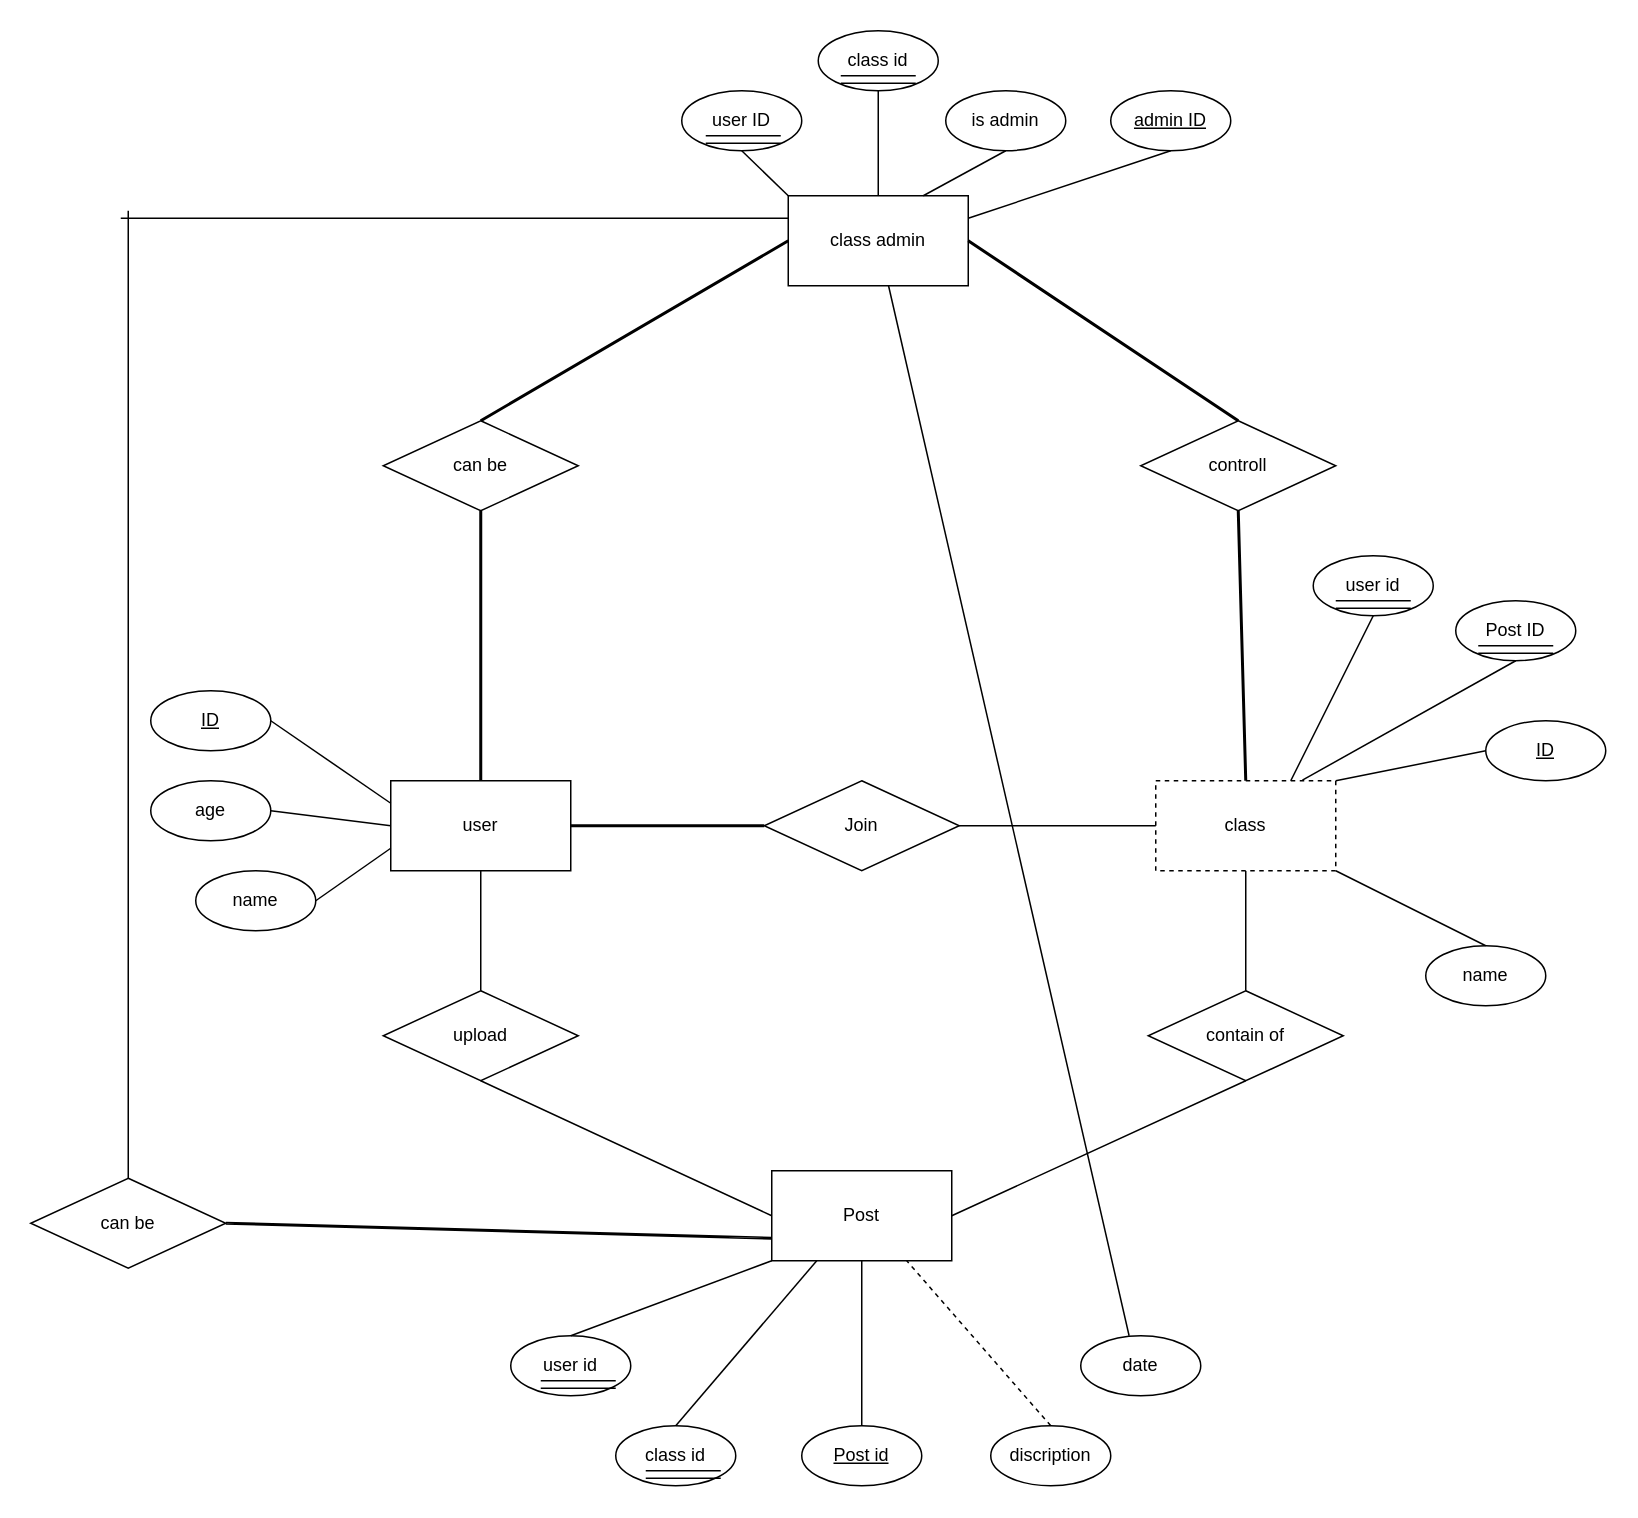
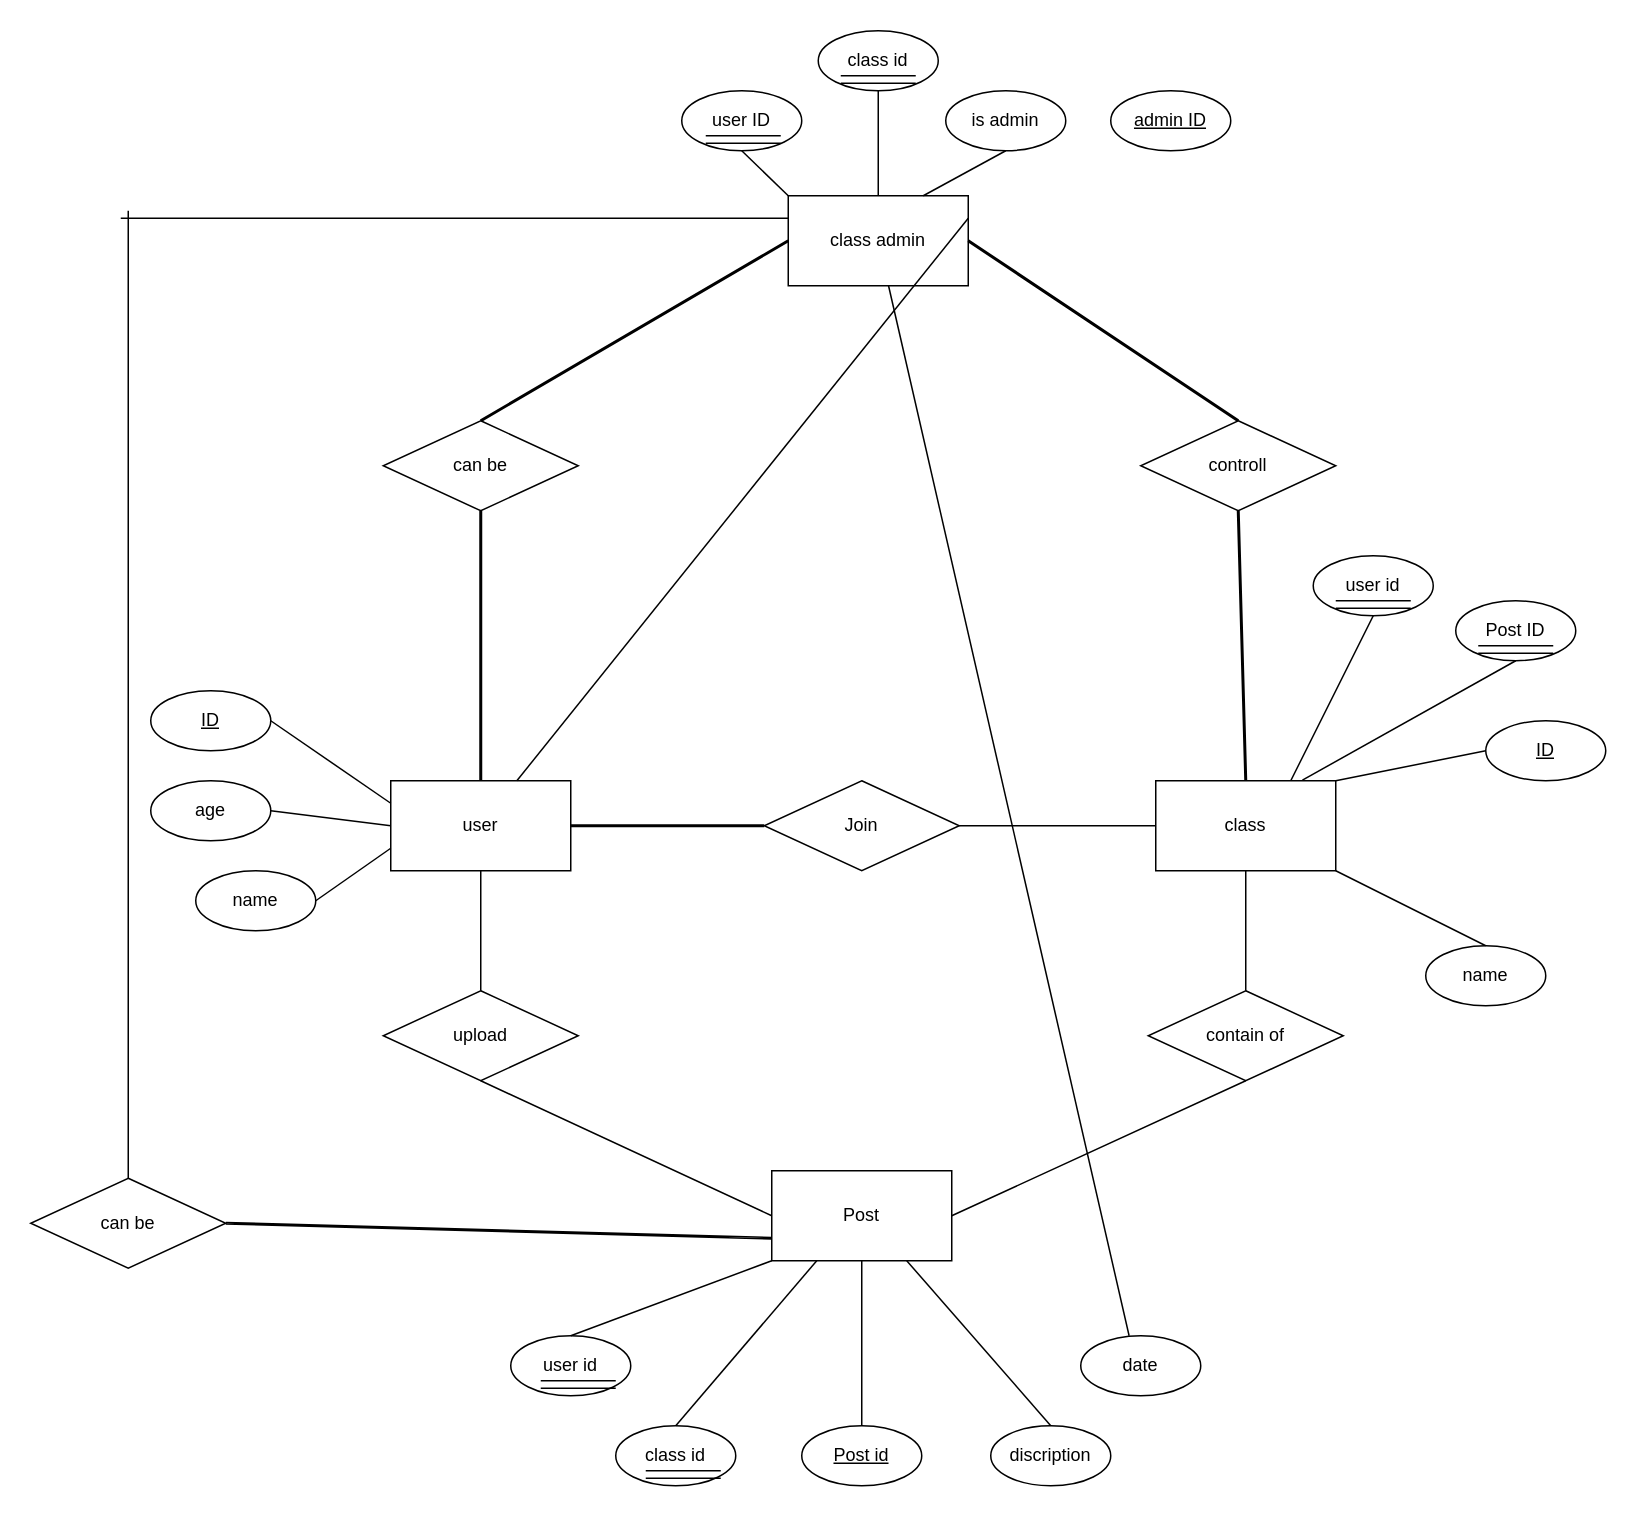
edge "admin ID" -- "class admin": now "user" -- "class admin"
node "class": style dashed -> solid
edge "Post" -- "discription": style dashed -> solid
